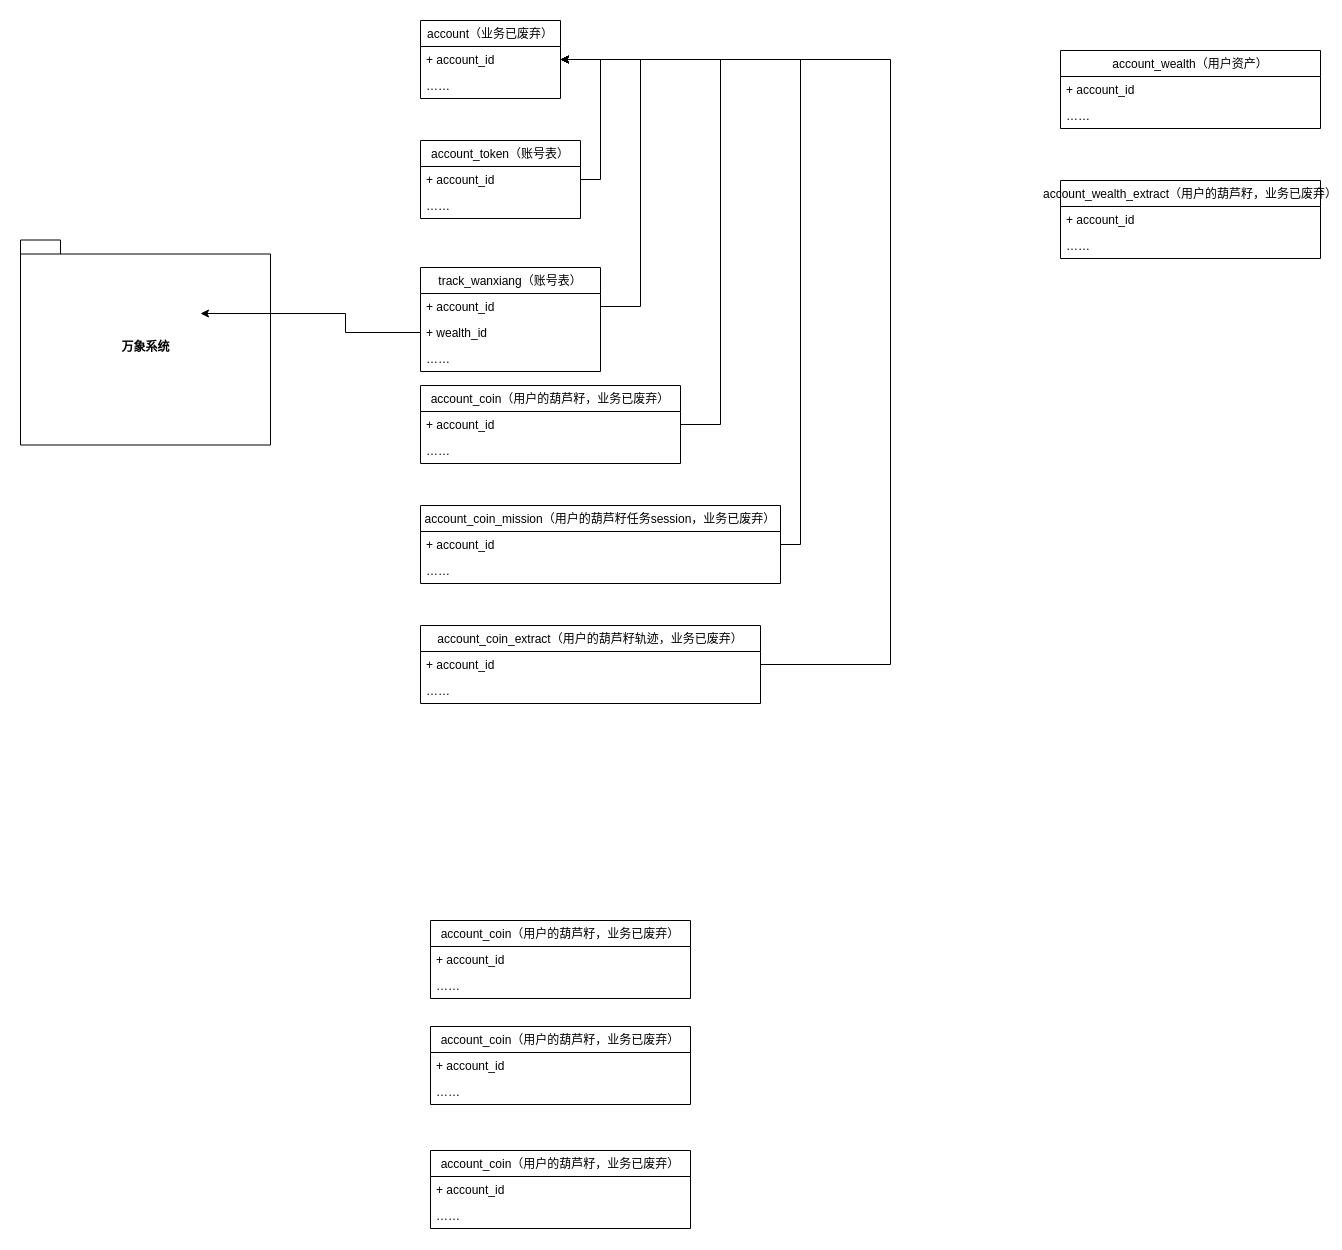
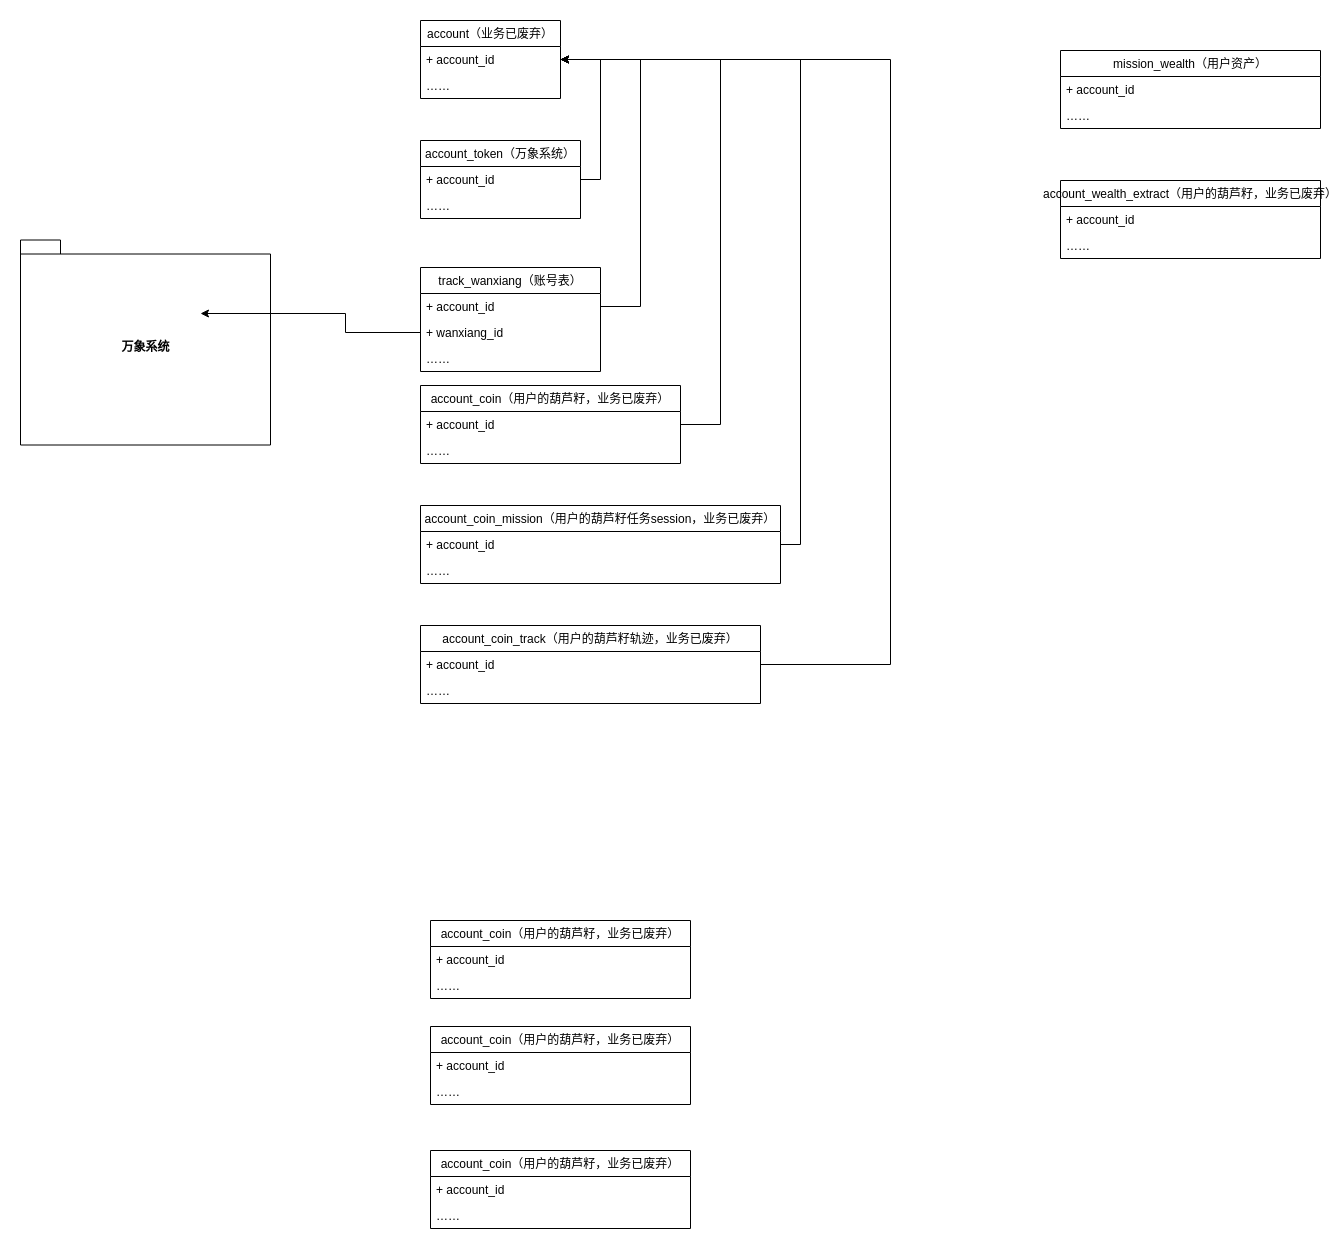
node "account_wealth（用户资产）": label "account_wealth（用户资产）" -> "mission_wealth（用户资产）"
node "account_token（账号表）": label "account_token（账号表）" -> "account_token（万象系统）"
node "+ wealth_id": label "+ wealth_id" -> "+ wanxiang_id"
node "account_coin_extract（用户的葫芦籽轨迹，业务已废弃）": label "account_coin_extract（用户的葫芦籽轨迹，业务已废弃）" -> "account_coin_track（用户的葫芦籽轨迹，业务已废弃）"
